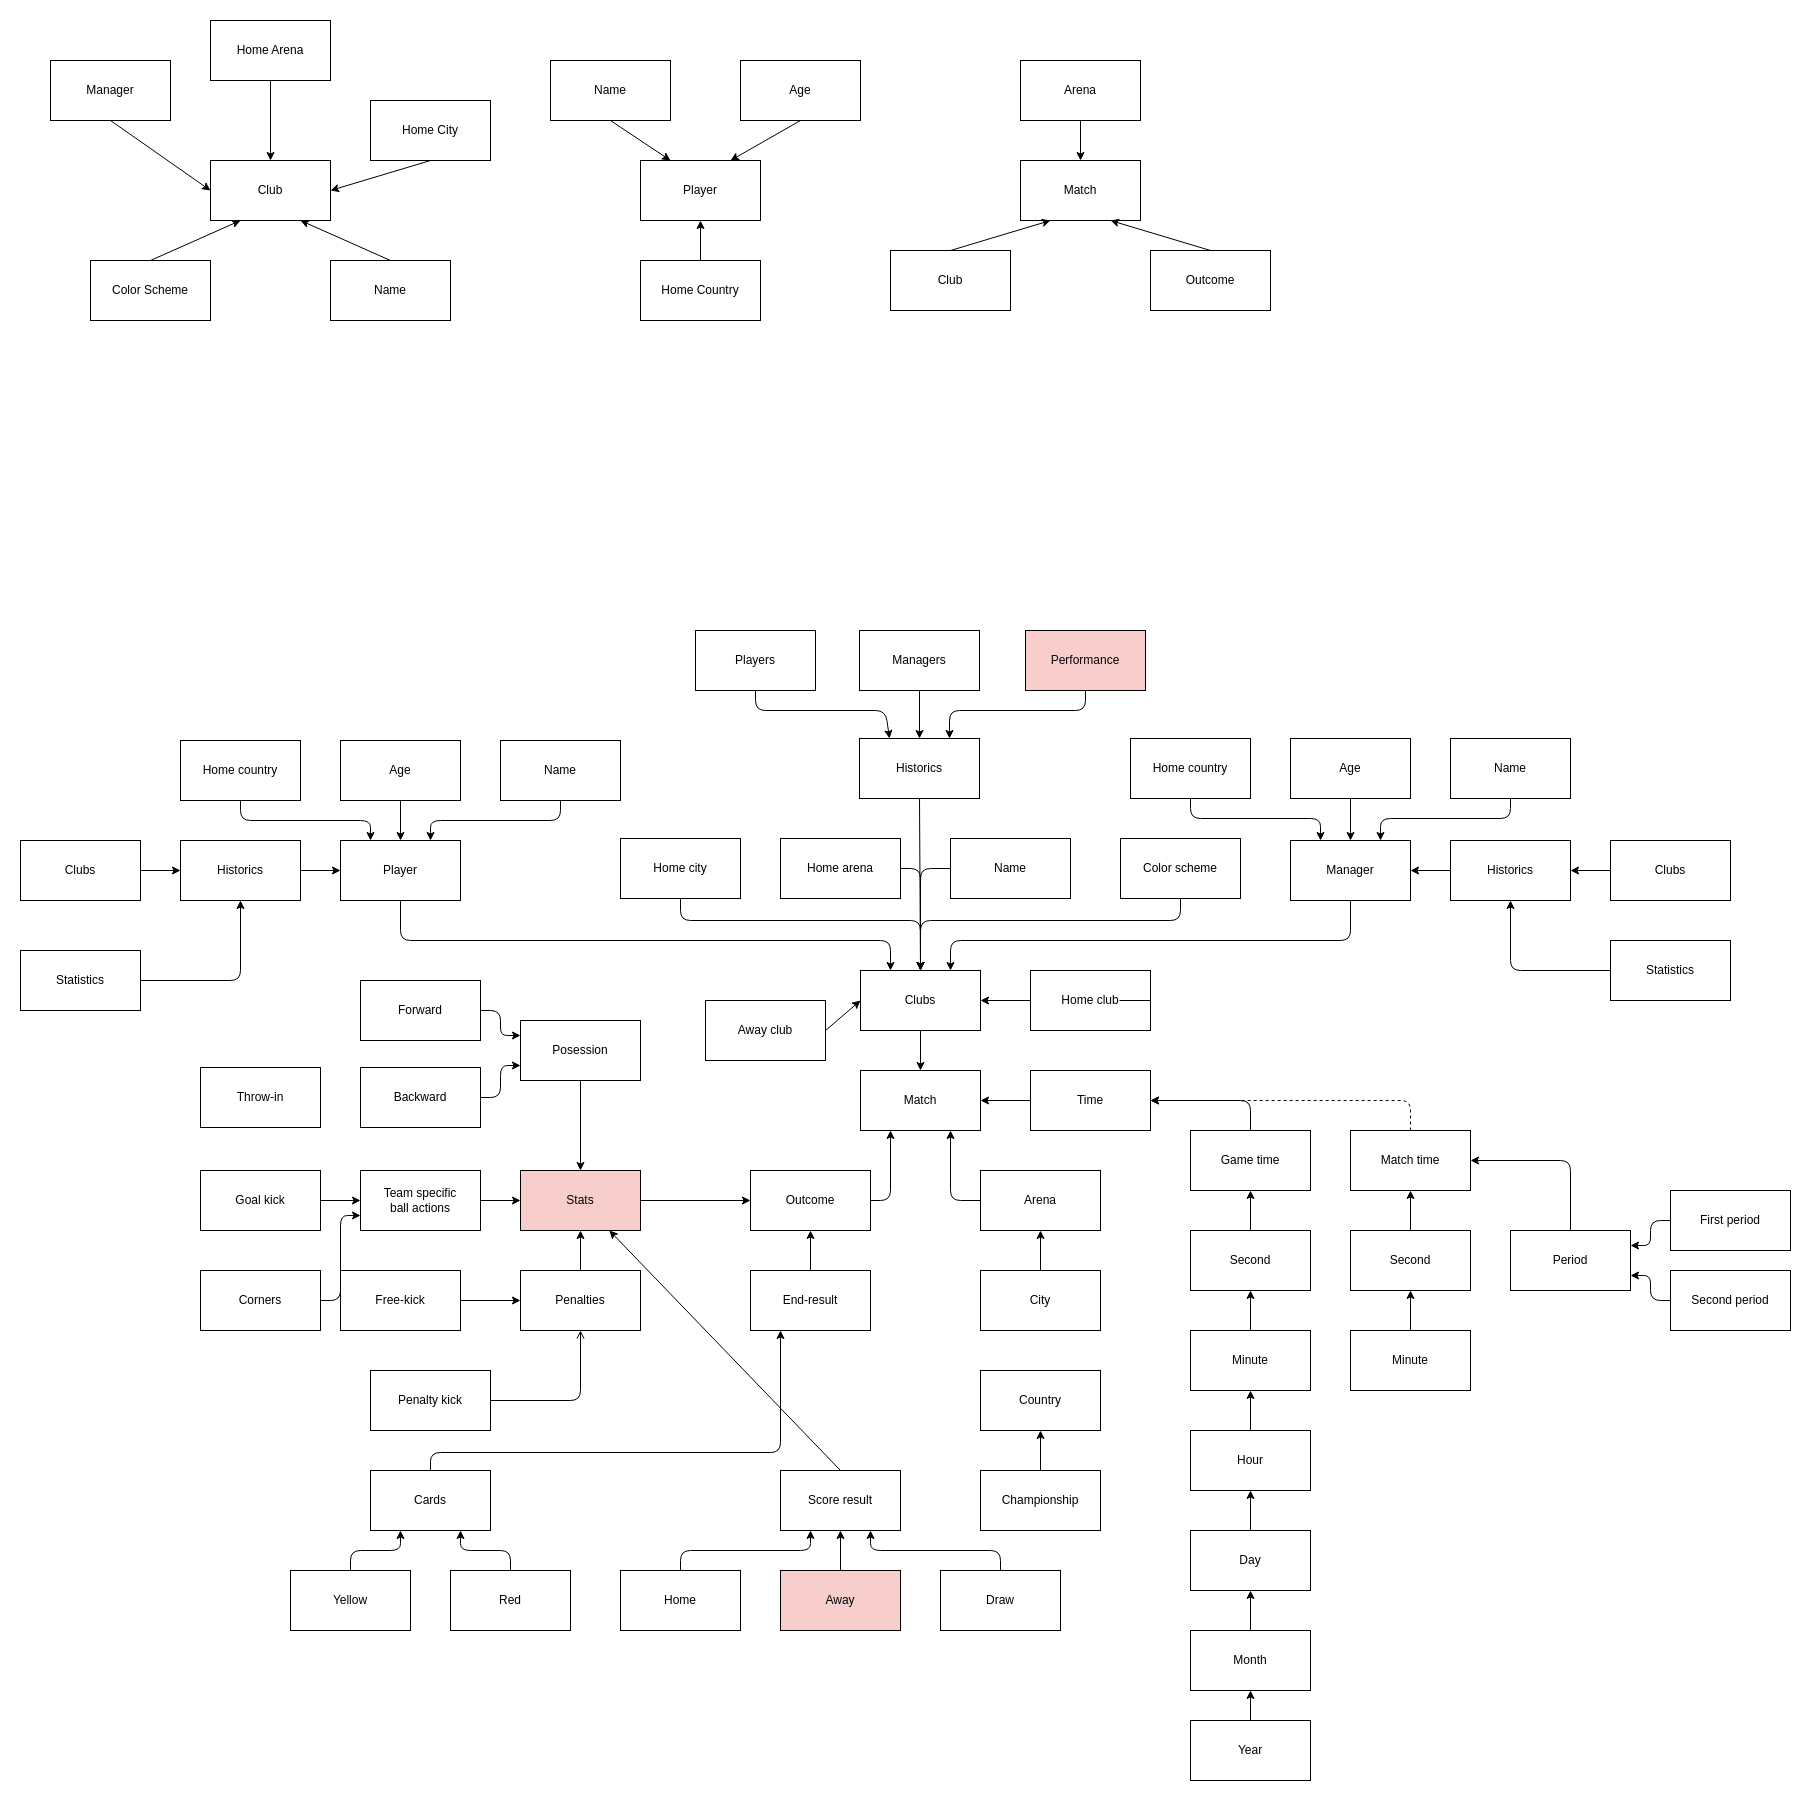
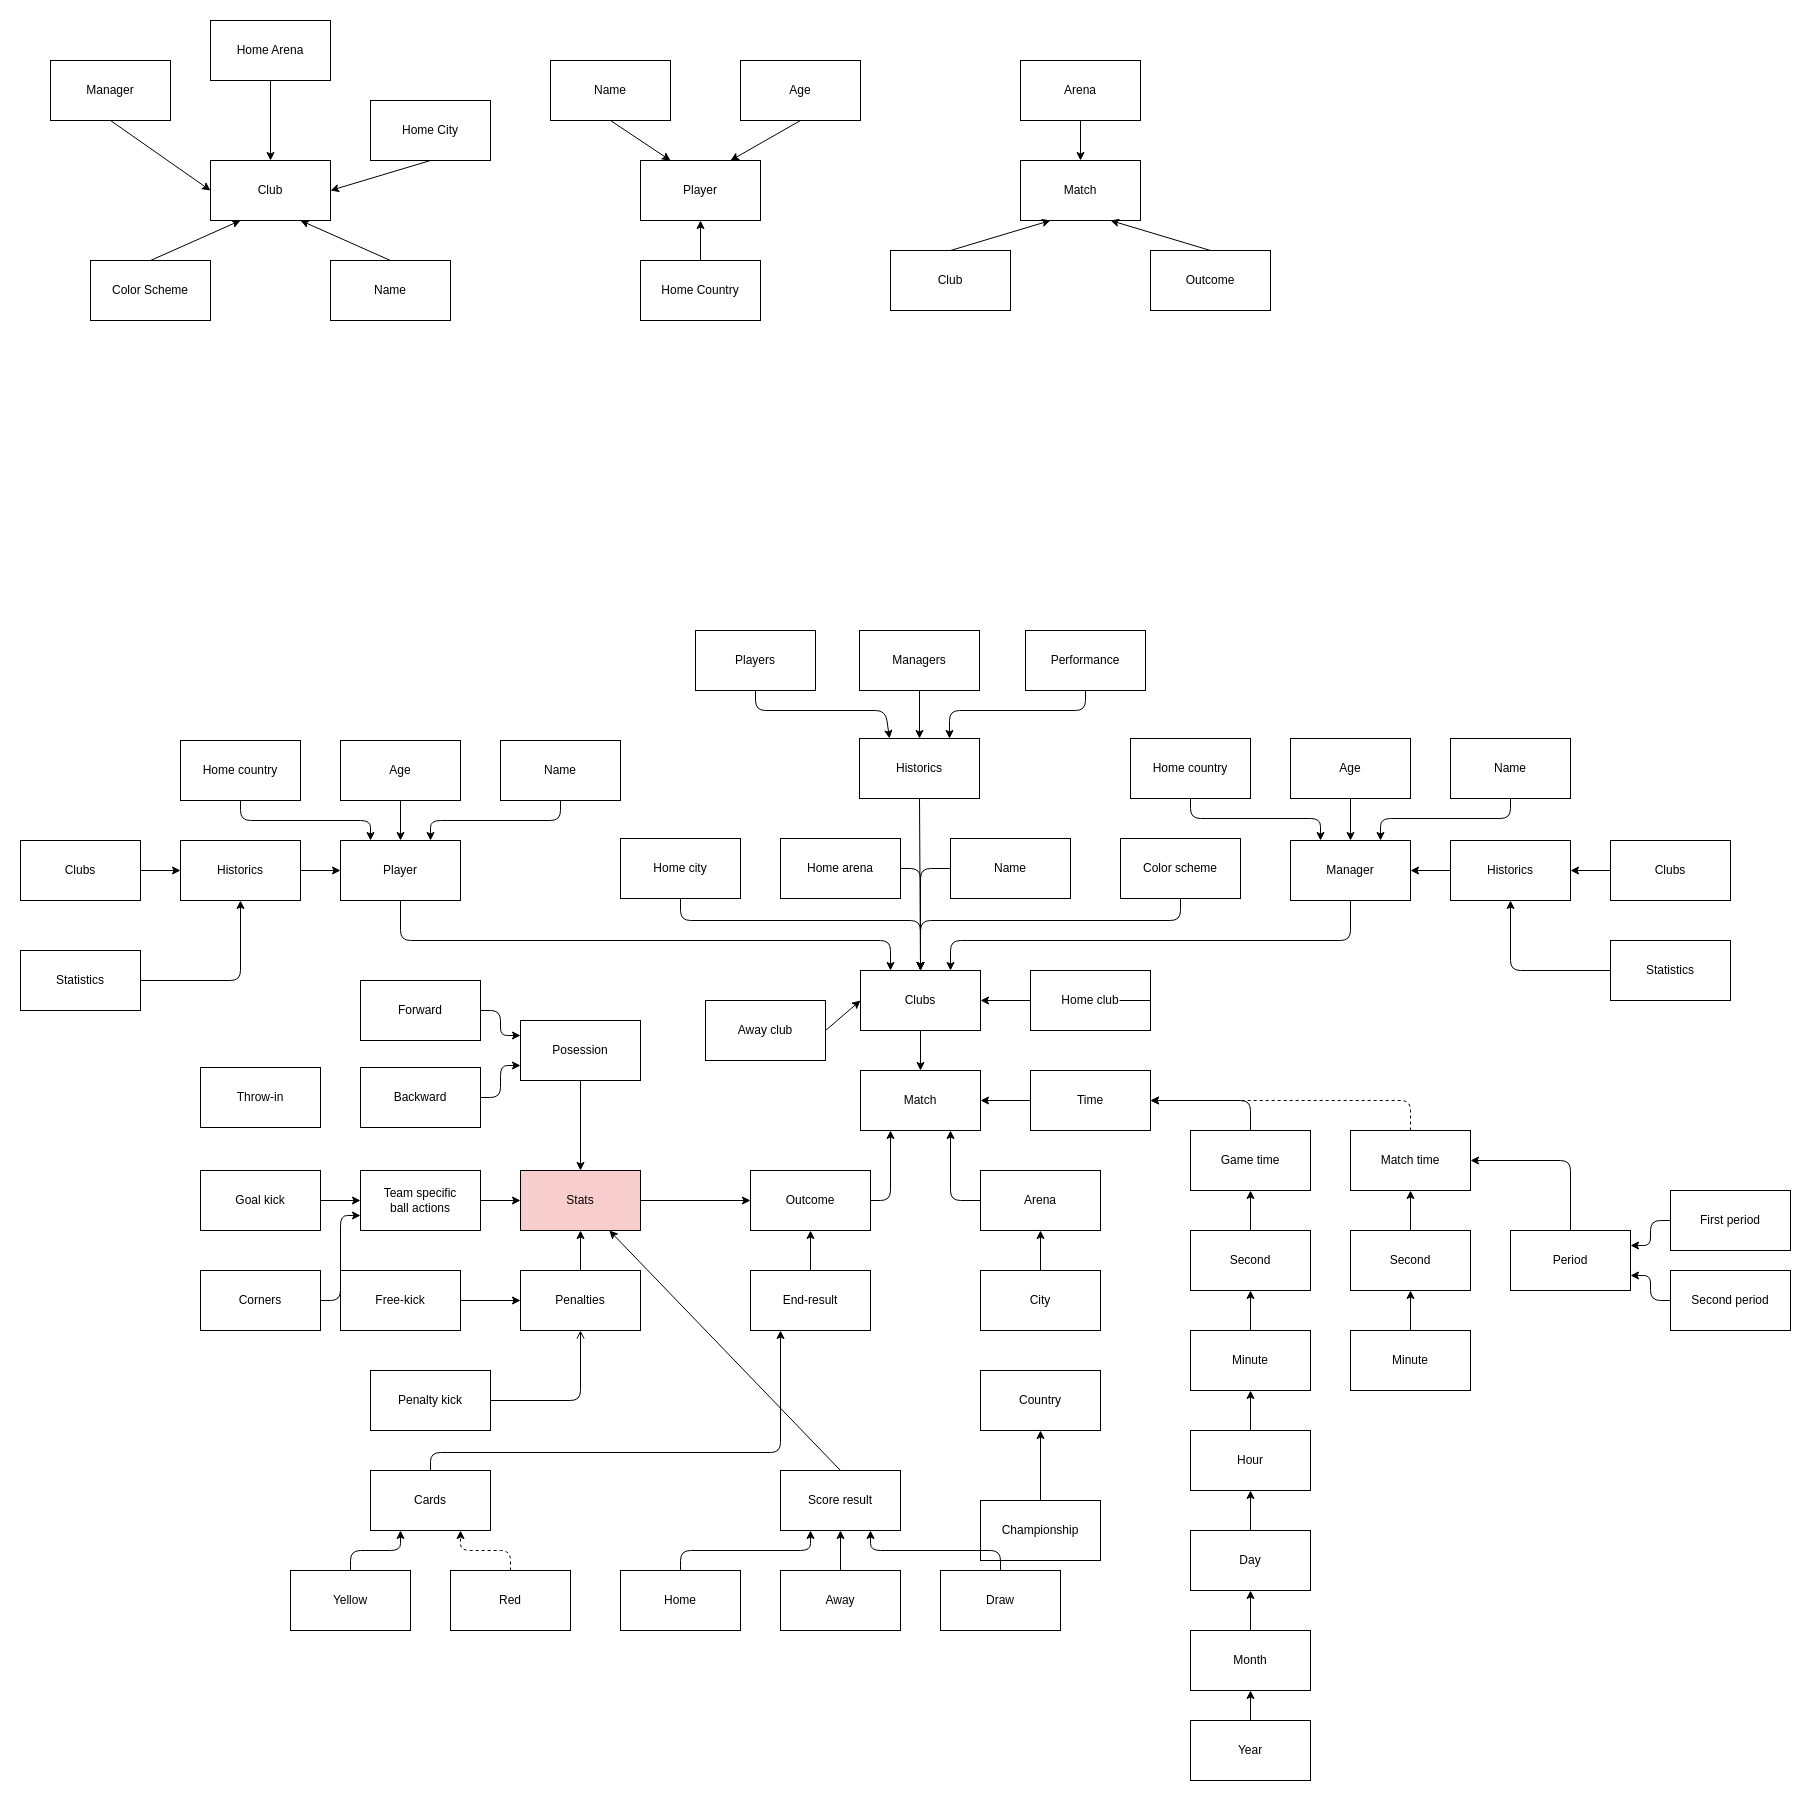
node "Performance": fillcolor #f8cecc -> #ffffff
node "Championship": moved (1041, 1501) -> (1041, 1531)
edge "Red" -> "Cards": style solid -> dashed
node "Away": fillcolor #f8cecc -> #ffffff
